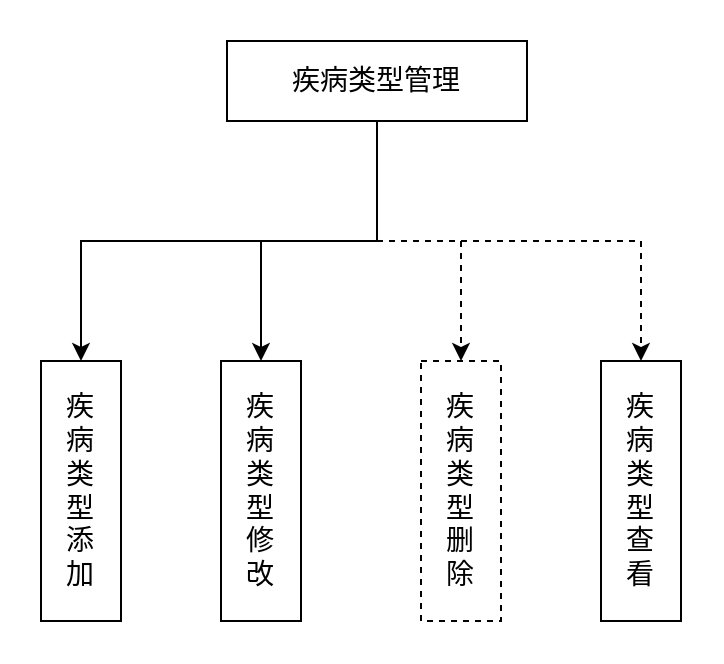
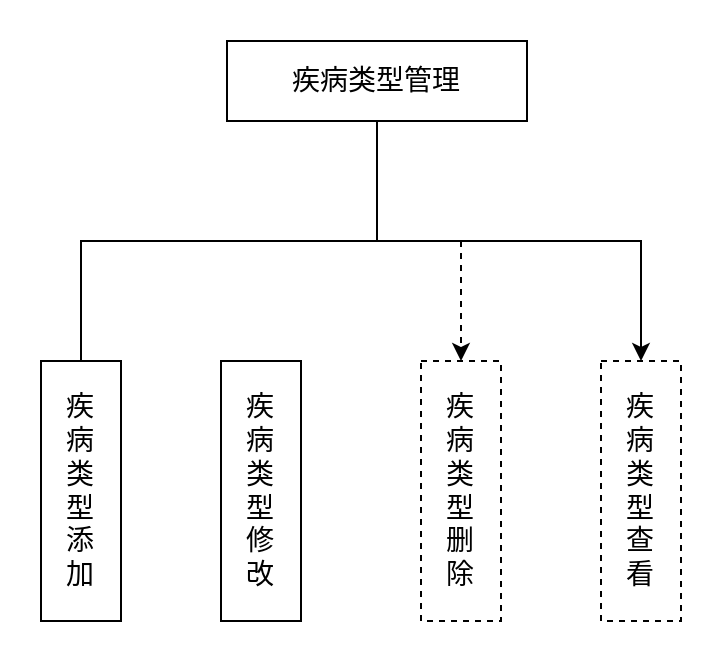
edge "疾病类型管理" -> "疾 病 类 型 查 看": style dashed -> solid
edge "疾病类型管理" -> "疾 病 类 型 修 改": removed
edge "疾病类型管理" -> "疾 病 类 型 添 加": arrowhead classic -> none
node "疾 病 类 型 查 看": style solid -> dashed
